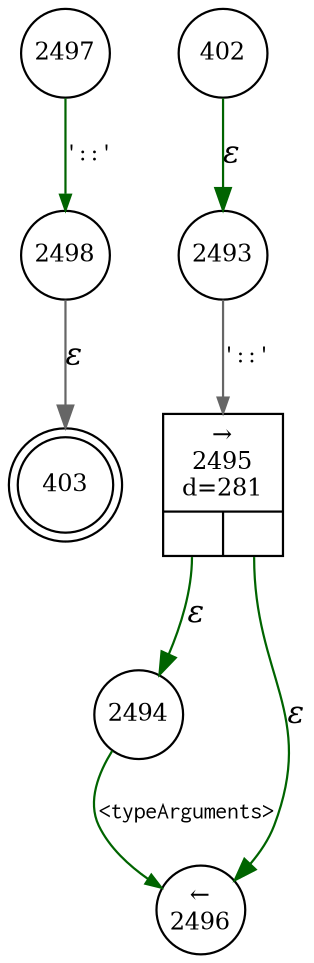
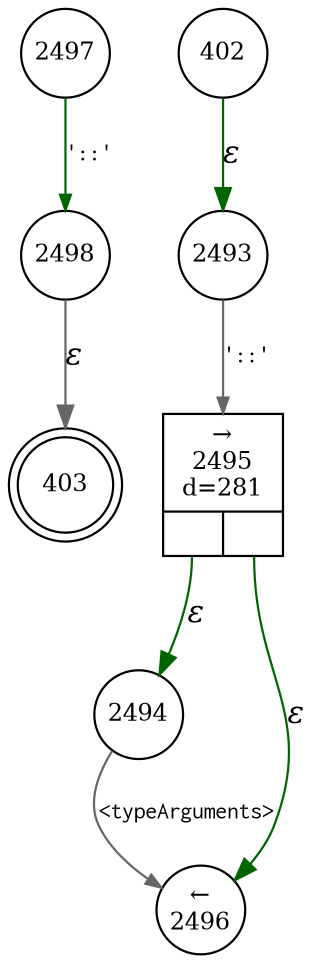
edge "2494" -> "← 2496": color darkgreen -> gray40
